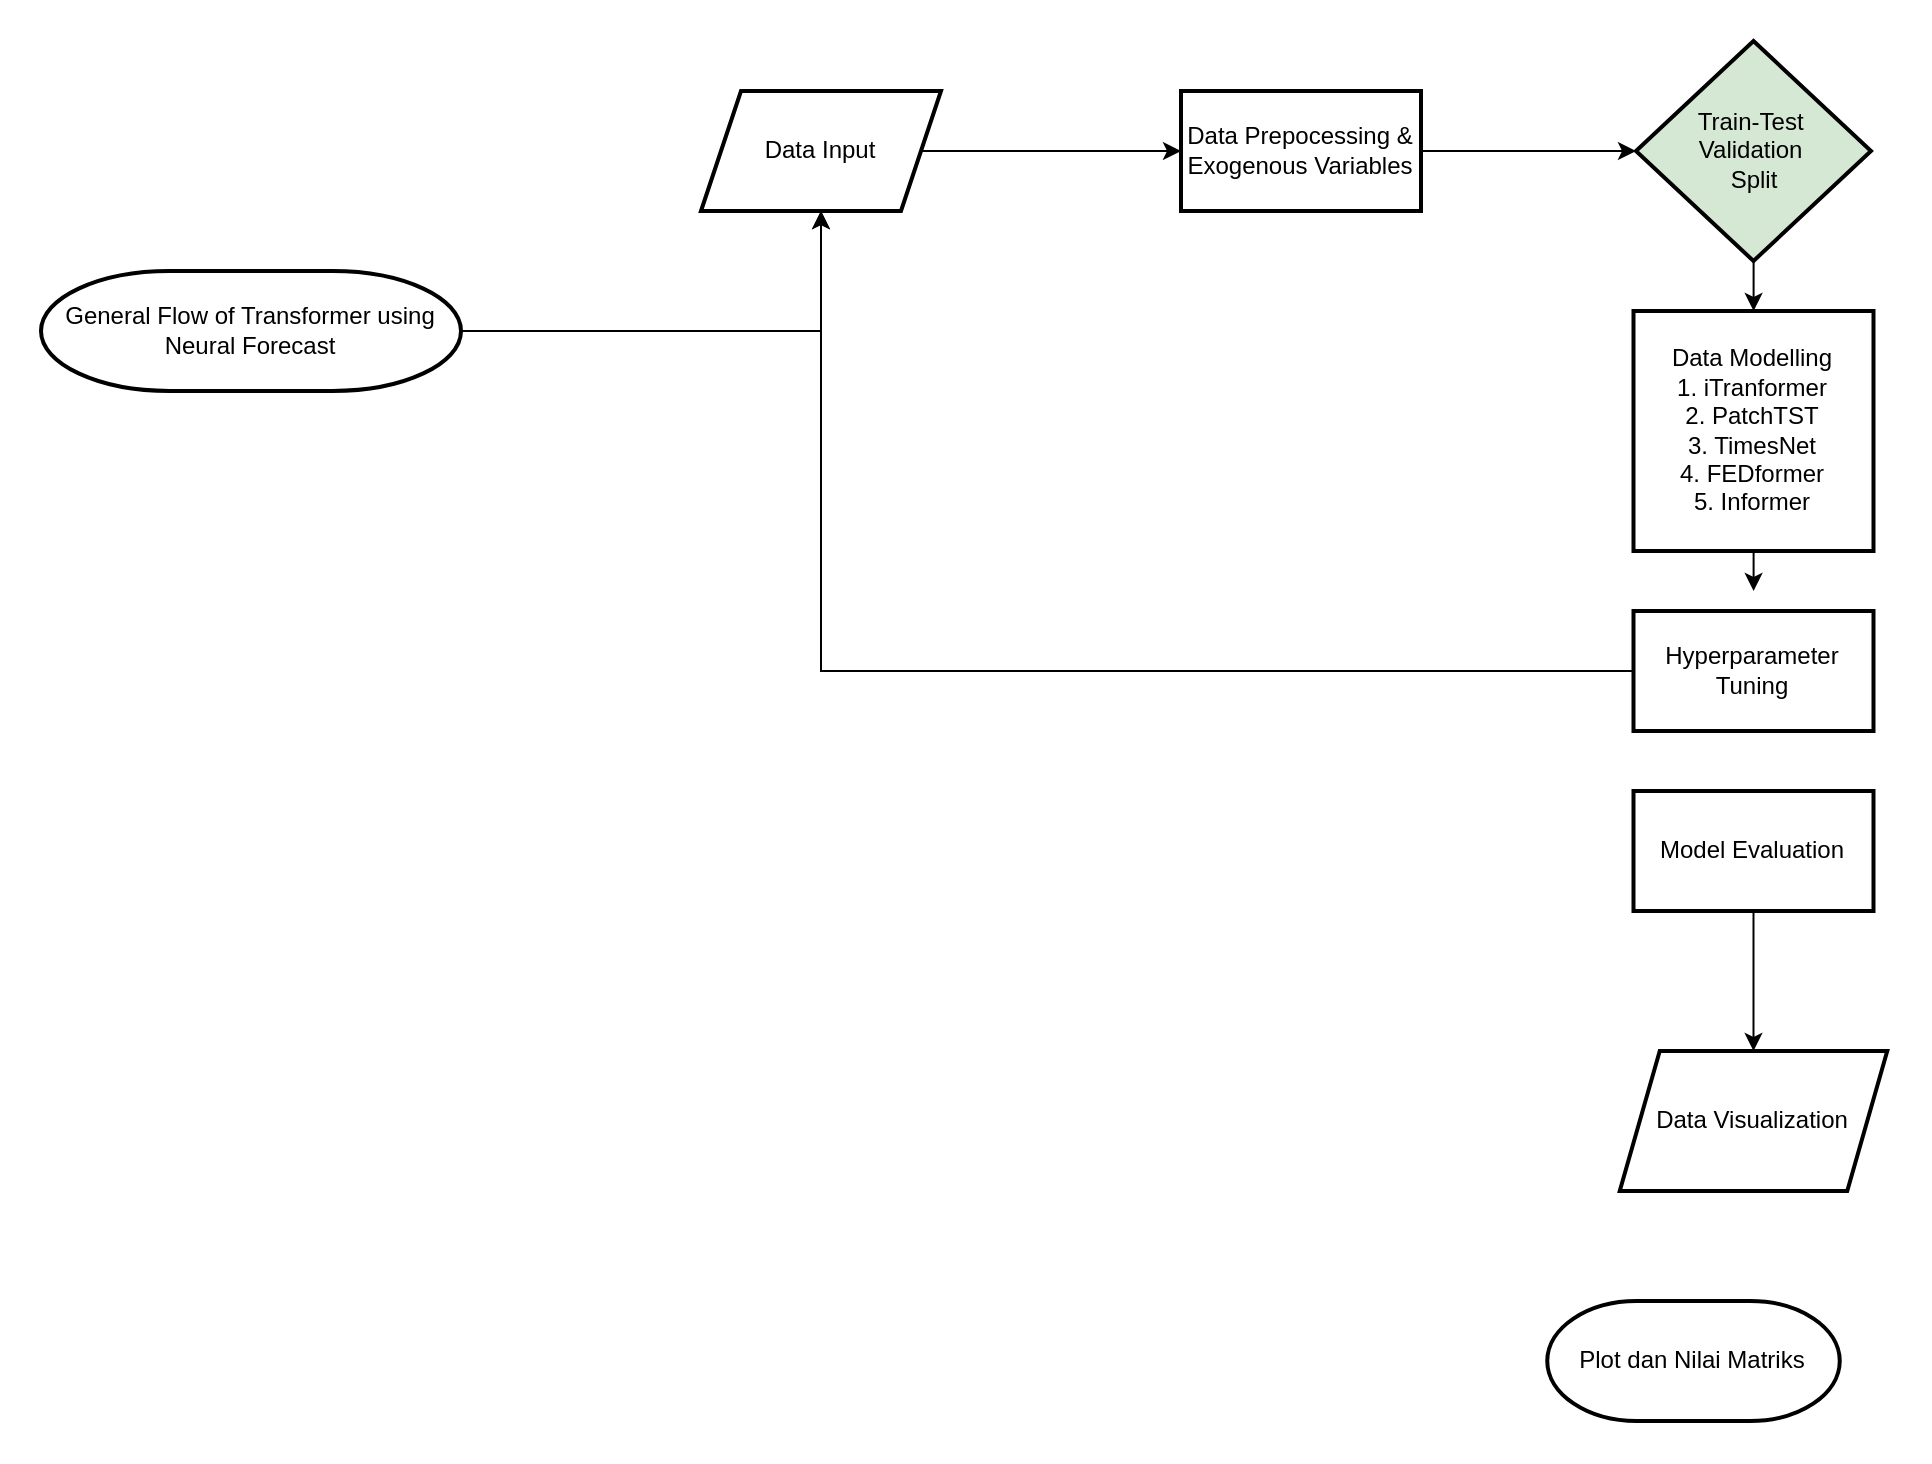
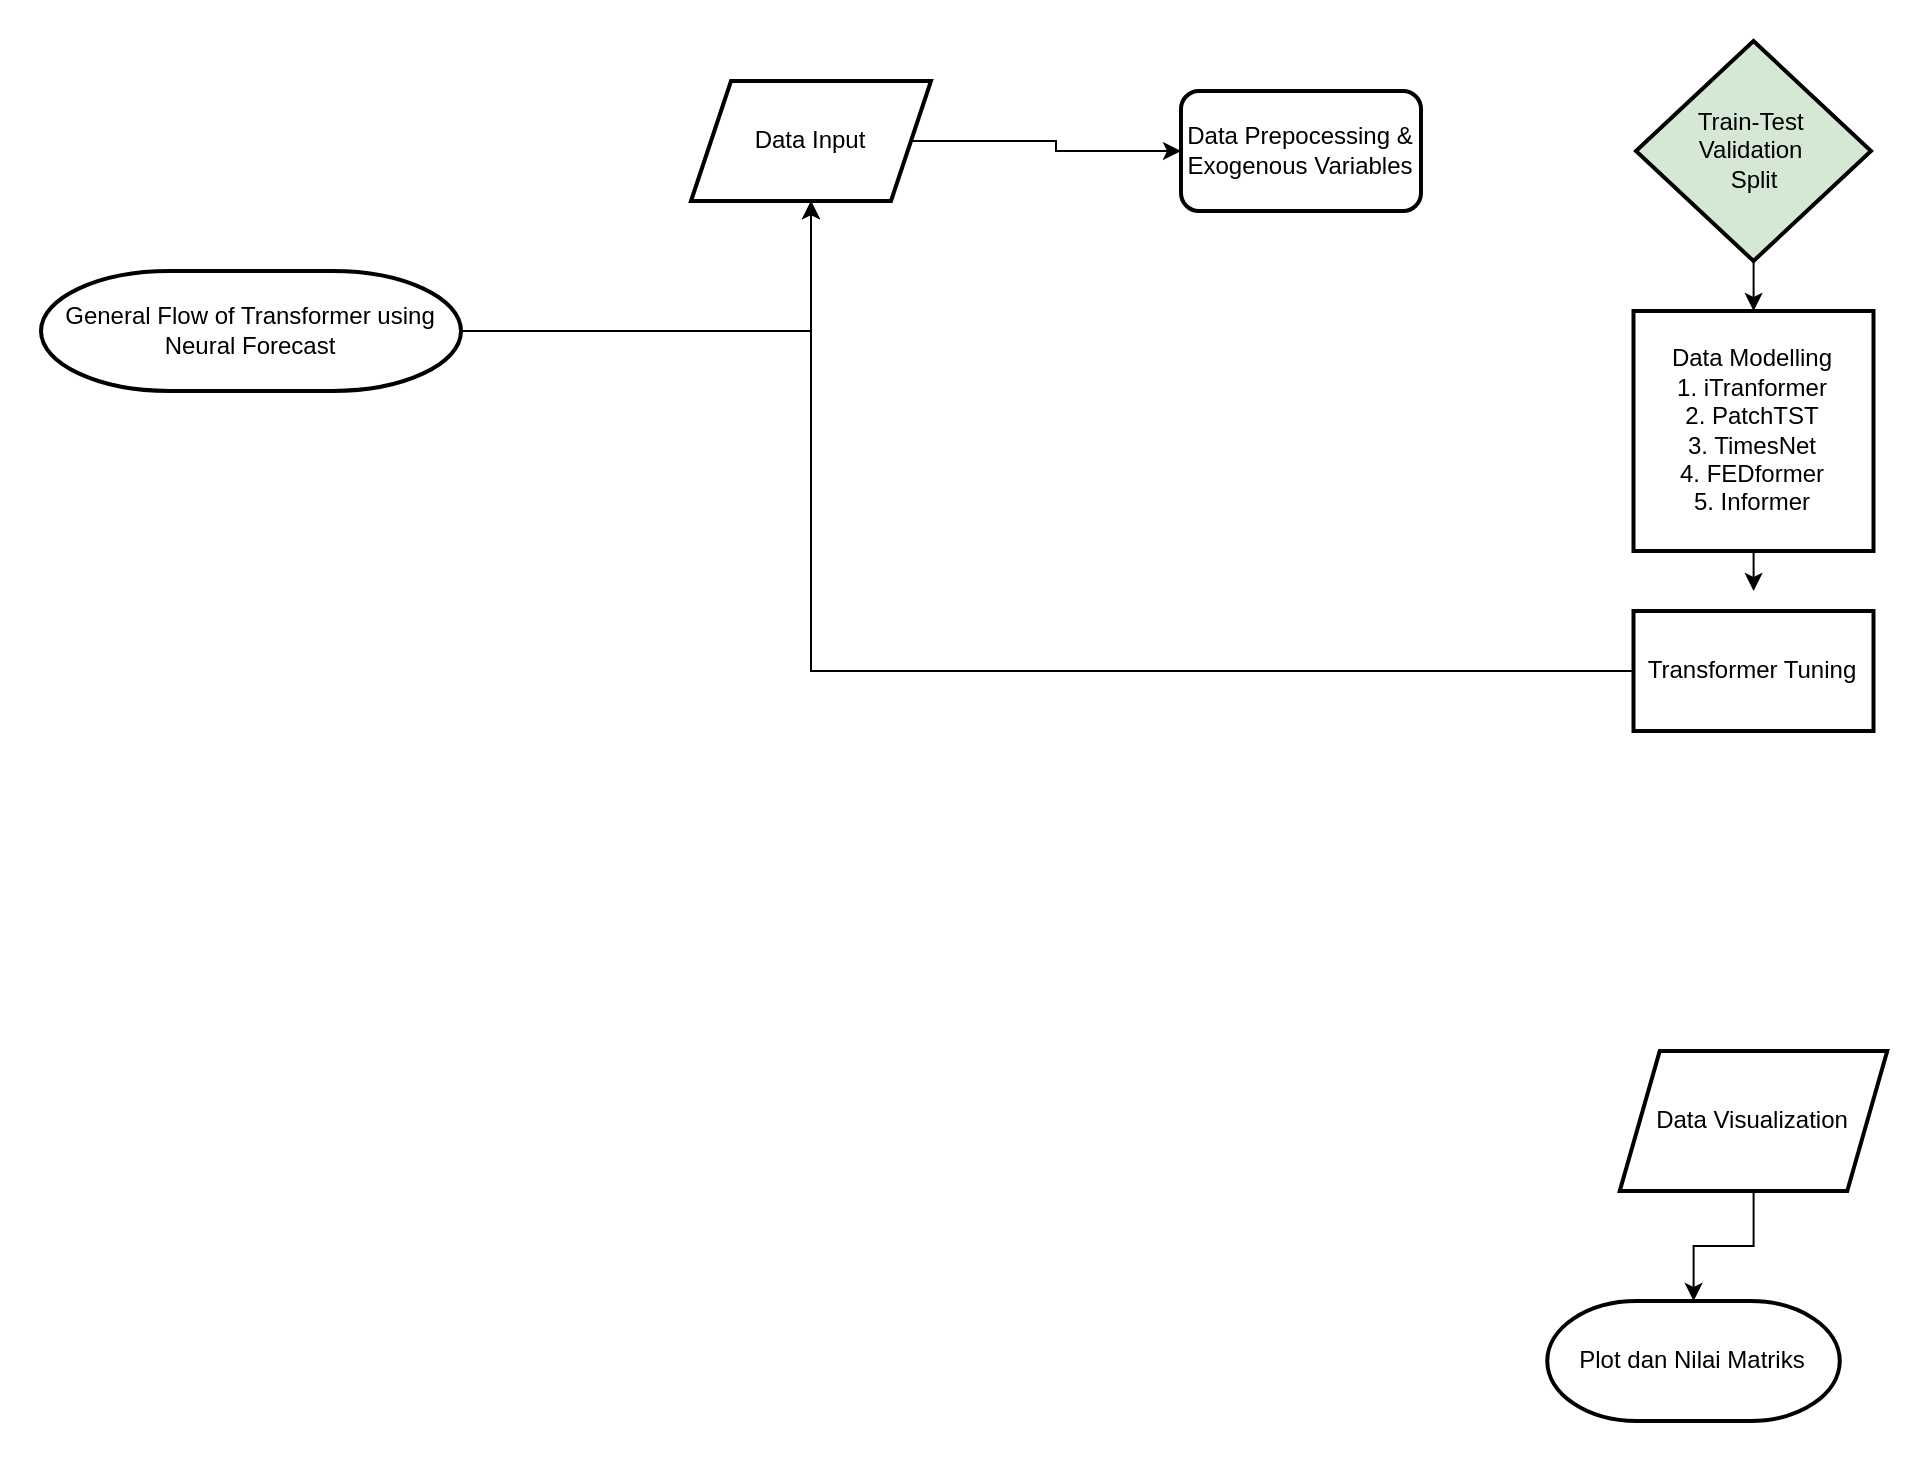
node "Data Input": moved (821, 151) -> (811, 141)
node "Data Prepocessing & Exogenous Variables": shape rectangle -> rounded rectangle
edge "Data Prepocessing & Exogenous Variables" -> "Train-Test Validation Split": removed
node "Hyperparameter Tuning": label "Hyperparameter Tuning" -> "Transformer Tuning"
node "Model Evaluation": removed
edge "Model Evaluation" -> "Data Visualization": removed
edge "Data Visualization" -> "Plot dan Nilai Matriks": added
